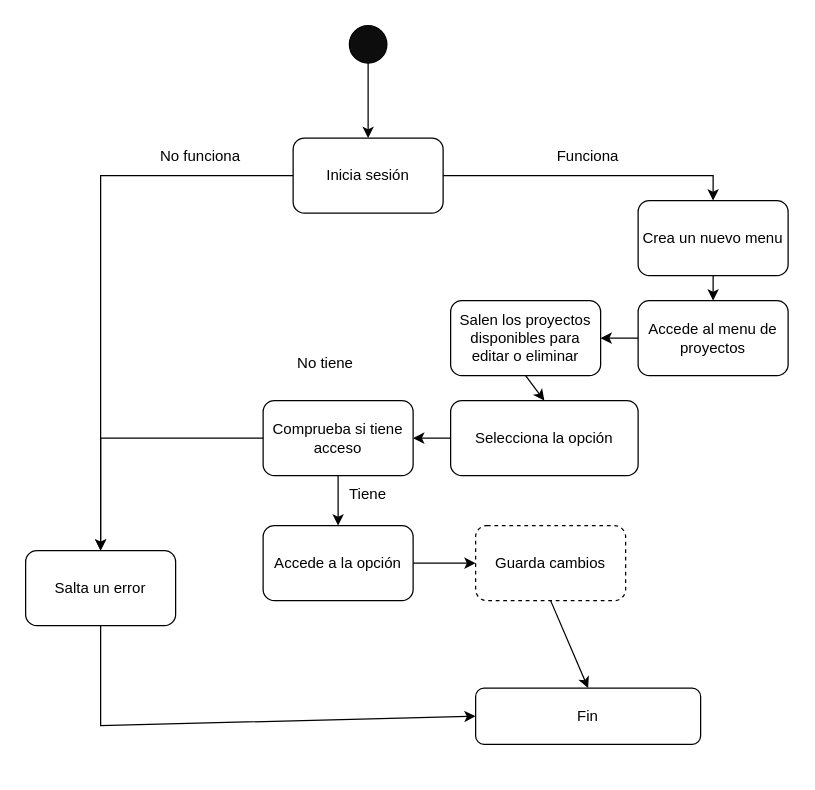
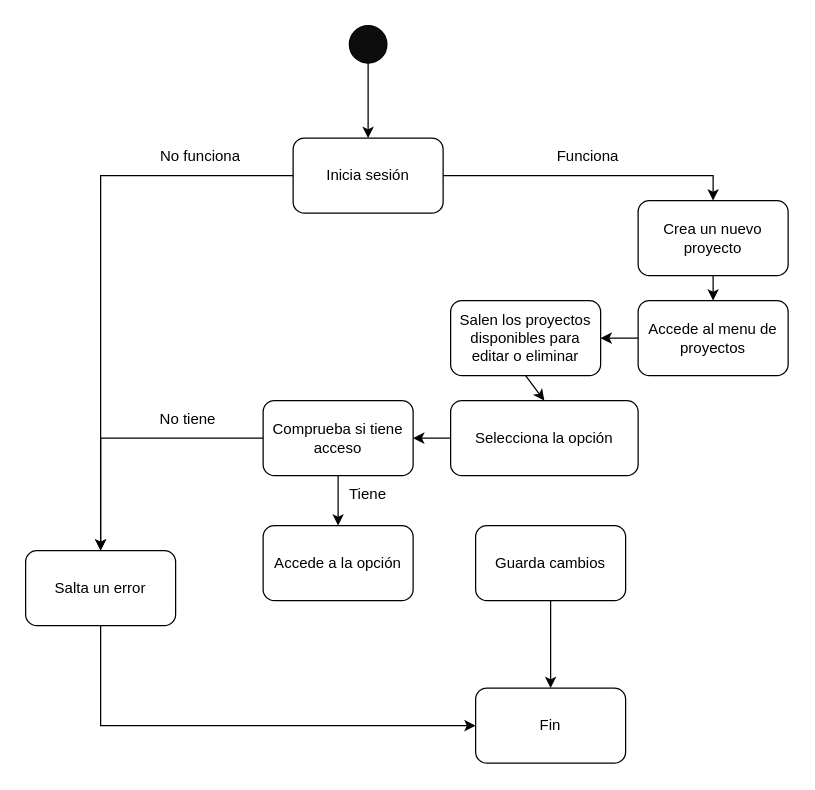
node "Crea un nuevo menu": label "Crea un nuevo menu" -> "Crea un nuevo proyecto"
node "No tiene": moved (326, 363) -> (188, 419)
edge "Accede a la opción" -> "Guarda cambios": removed
node "Guarda cambios": style dashed -> solid
node "Fin": size 225x56 -> 150x75
